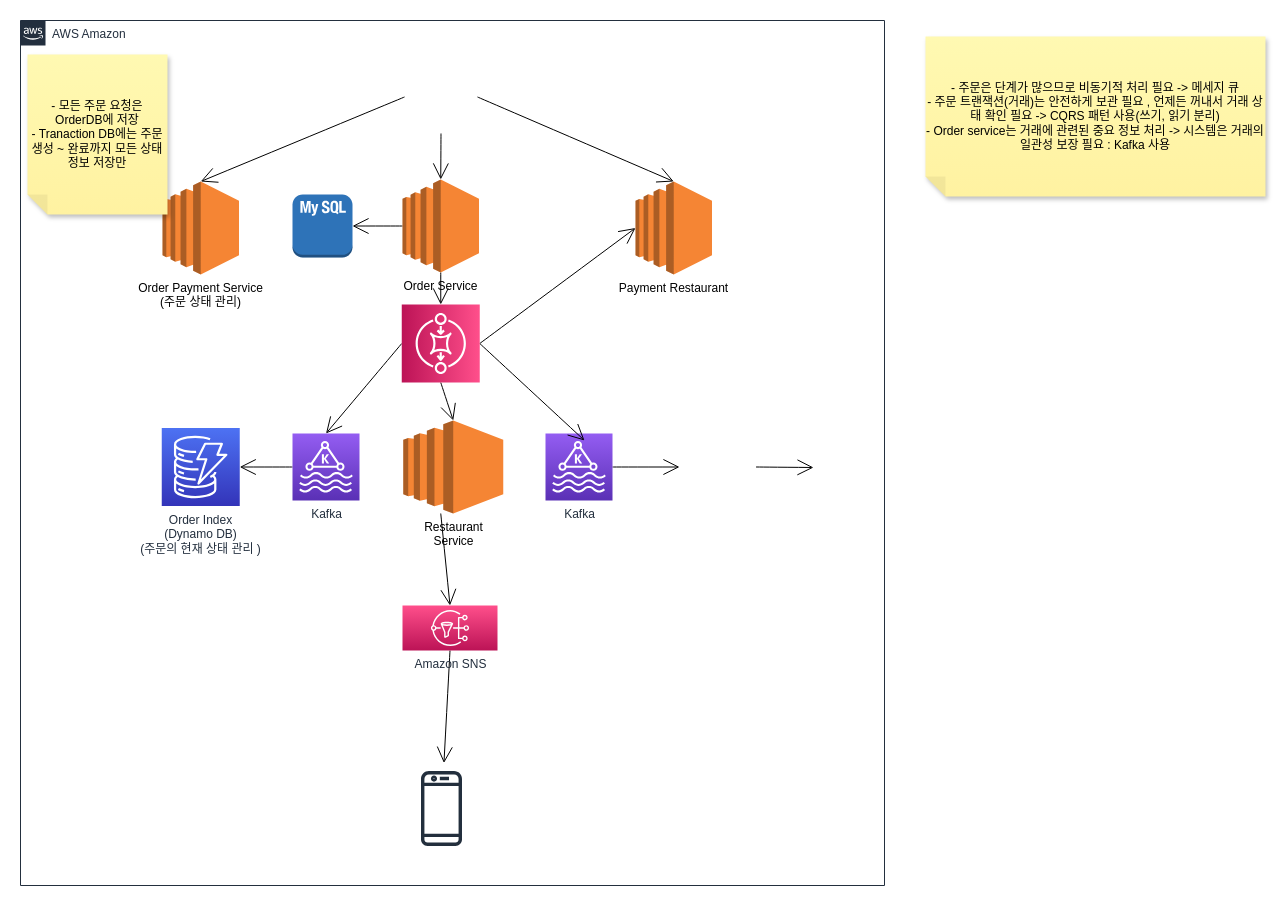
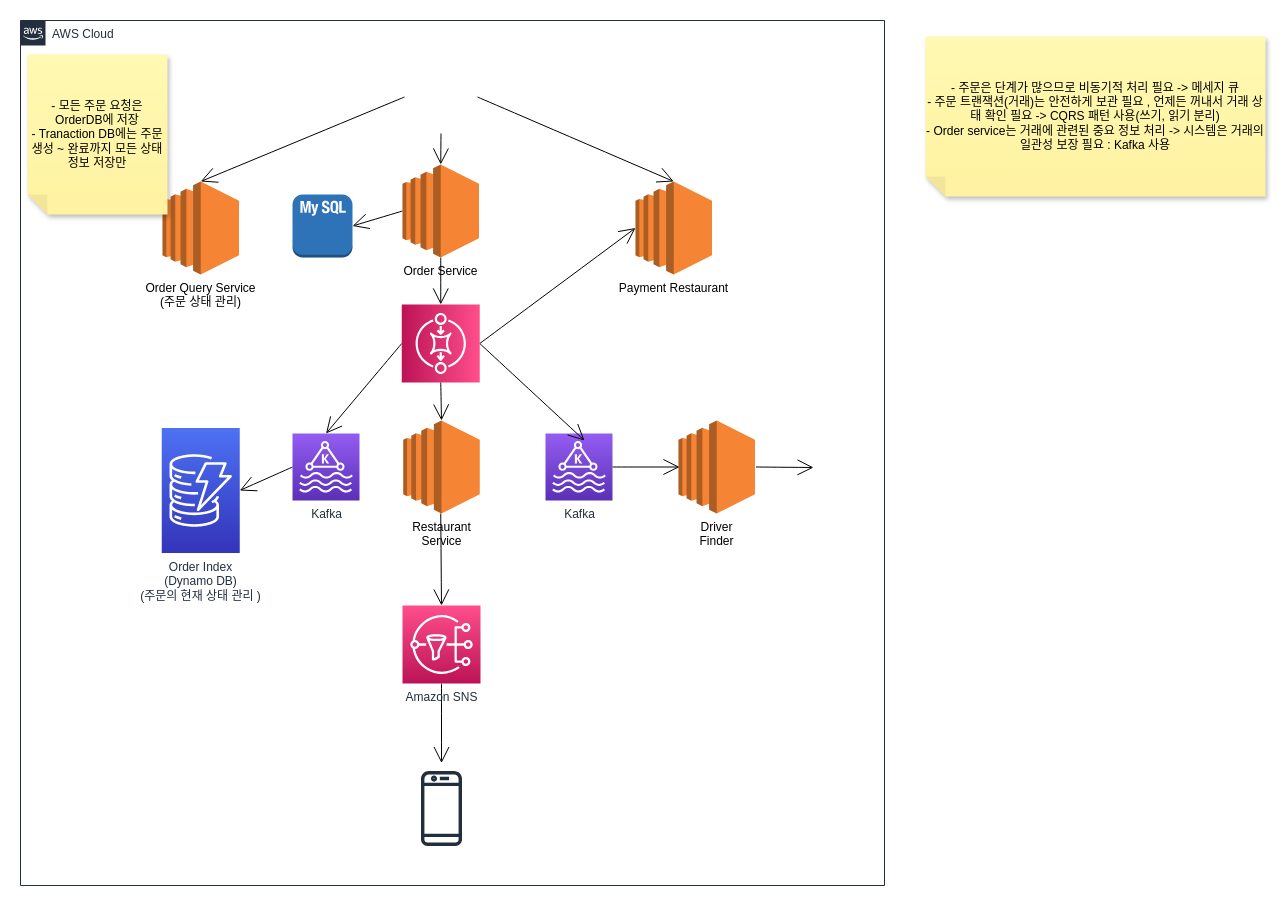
node "AWS Amazon": label "AWS Amazon" -> "AWS Cloud"
node "Order Service": moved (441, 226) -> (441, 211)
node "Order Payment Service (주문 상태 관리)": label "Order Payment Service (주문 상태 관리)" -> "Order Query Service (주문 상태 관리)"
node "Order Index (Dynamo DB) (주문의 현재 상태 관리 )": size 78x78 -> 78x125
node "Restaurant Service": size 100x93 -> 77x93
node "Driver Finder": added
node "Amazon SNS": size 95x45 -> 78x78
